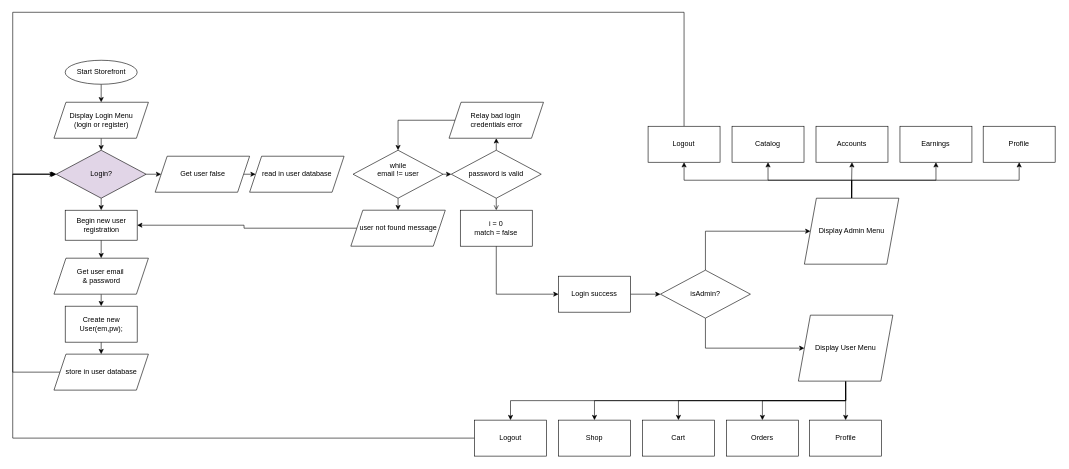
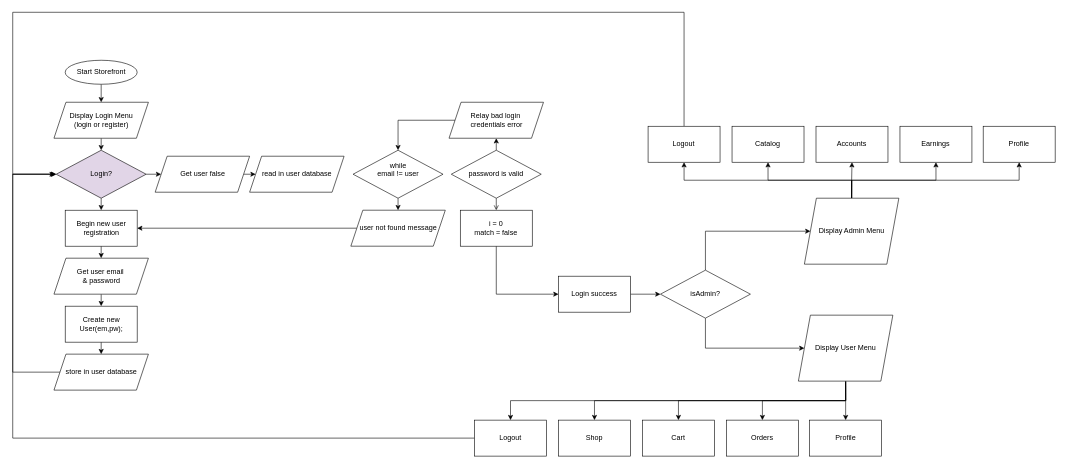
edge "while email != user" -> "password is valid": removed
node "Begin new user registration": size 72x30 -> 72x36
